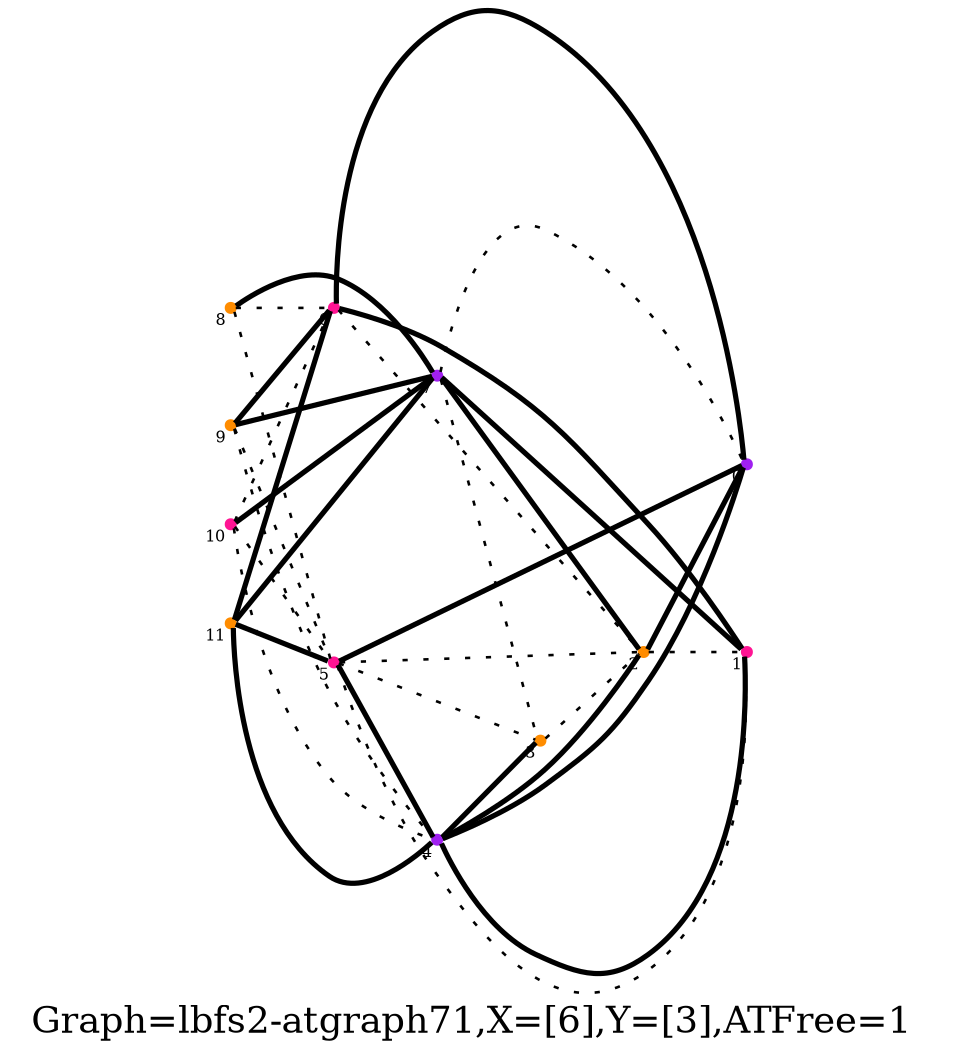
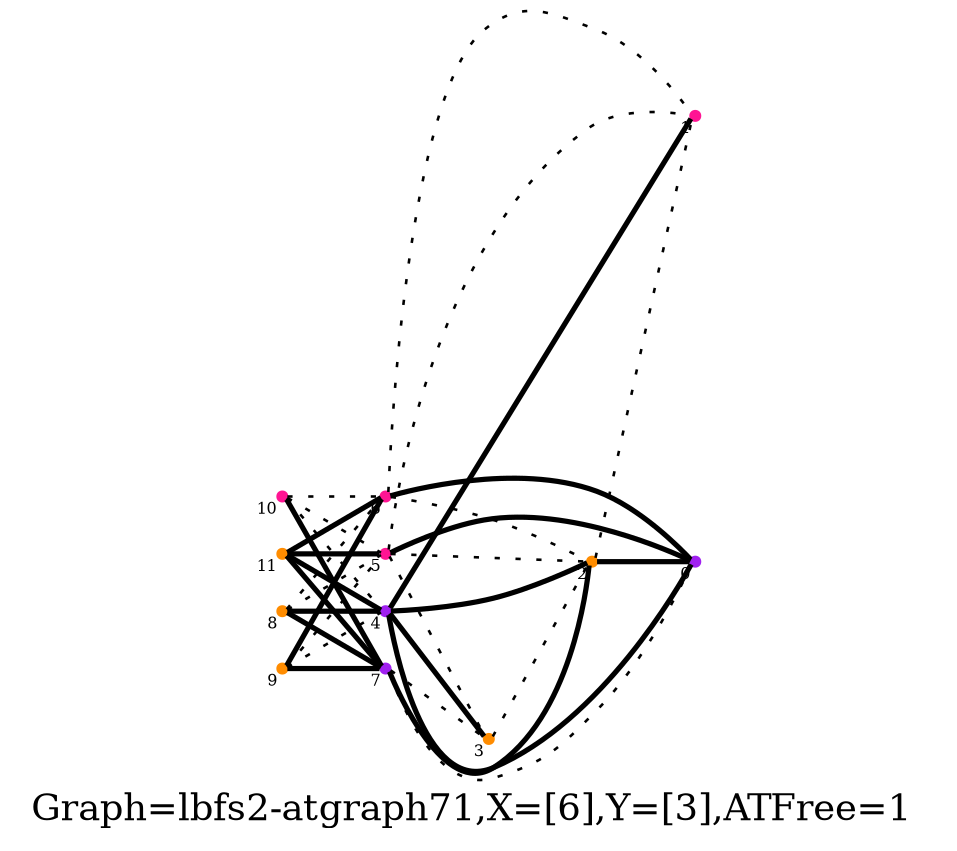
edge "6" -- "1": style bold -> dotted
edge "7" -- "1": removed
edge "5" -- "4": now "8" -- "4"
